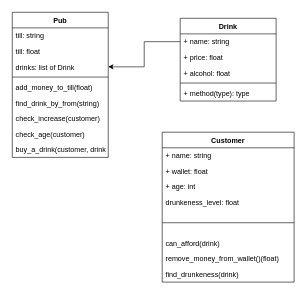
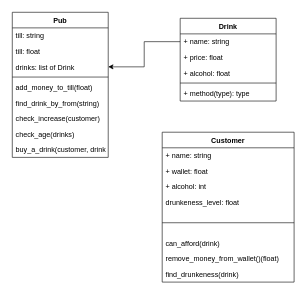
node "check_age(customer)": label "check_age(customer)" -> "check_age(drinks)"
node "+ age: int": label "+ age: int" -> "+ alcohol: int"
